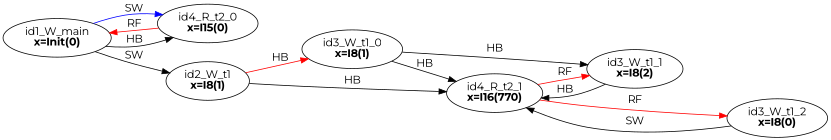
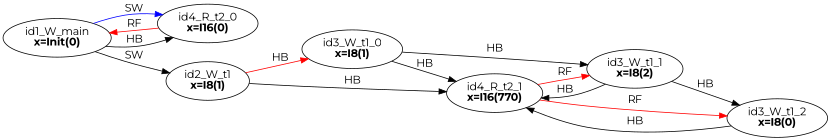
node "id4_R_t2_0": text "x=I15(0)" -> "x=I16(0)"
edge "id3_W_t1_1" -> "id3_W_t1_2": added, label "HB"
edge "id3_W_t1_2" -> "id4_R_t2_1": label "SW" -> "HB"
